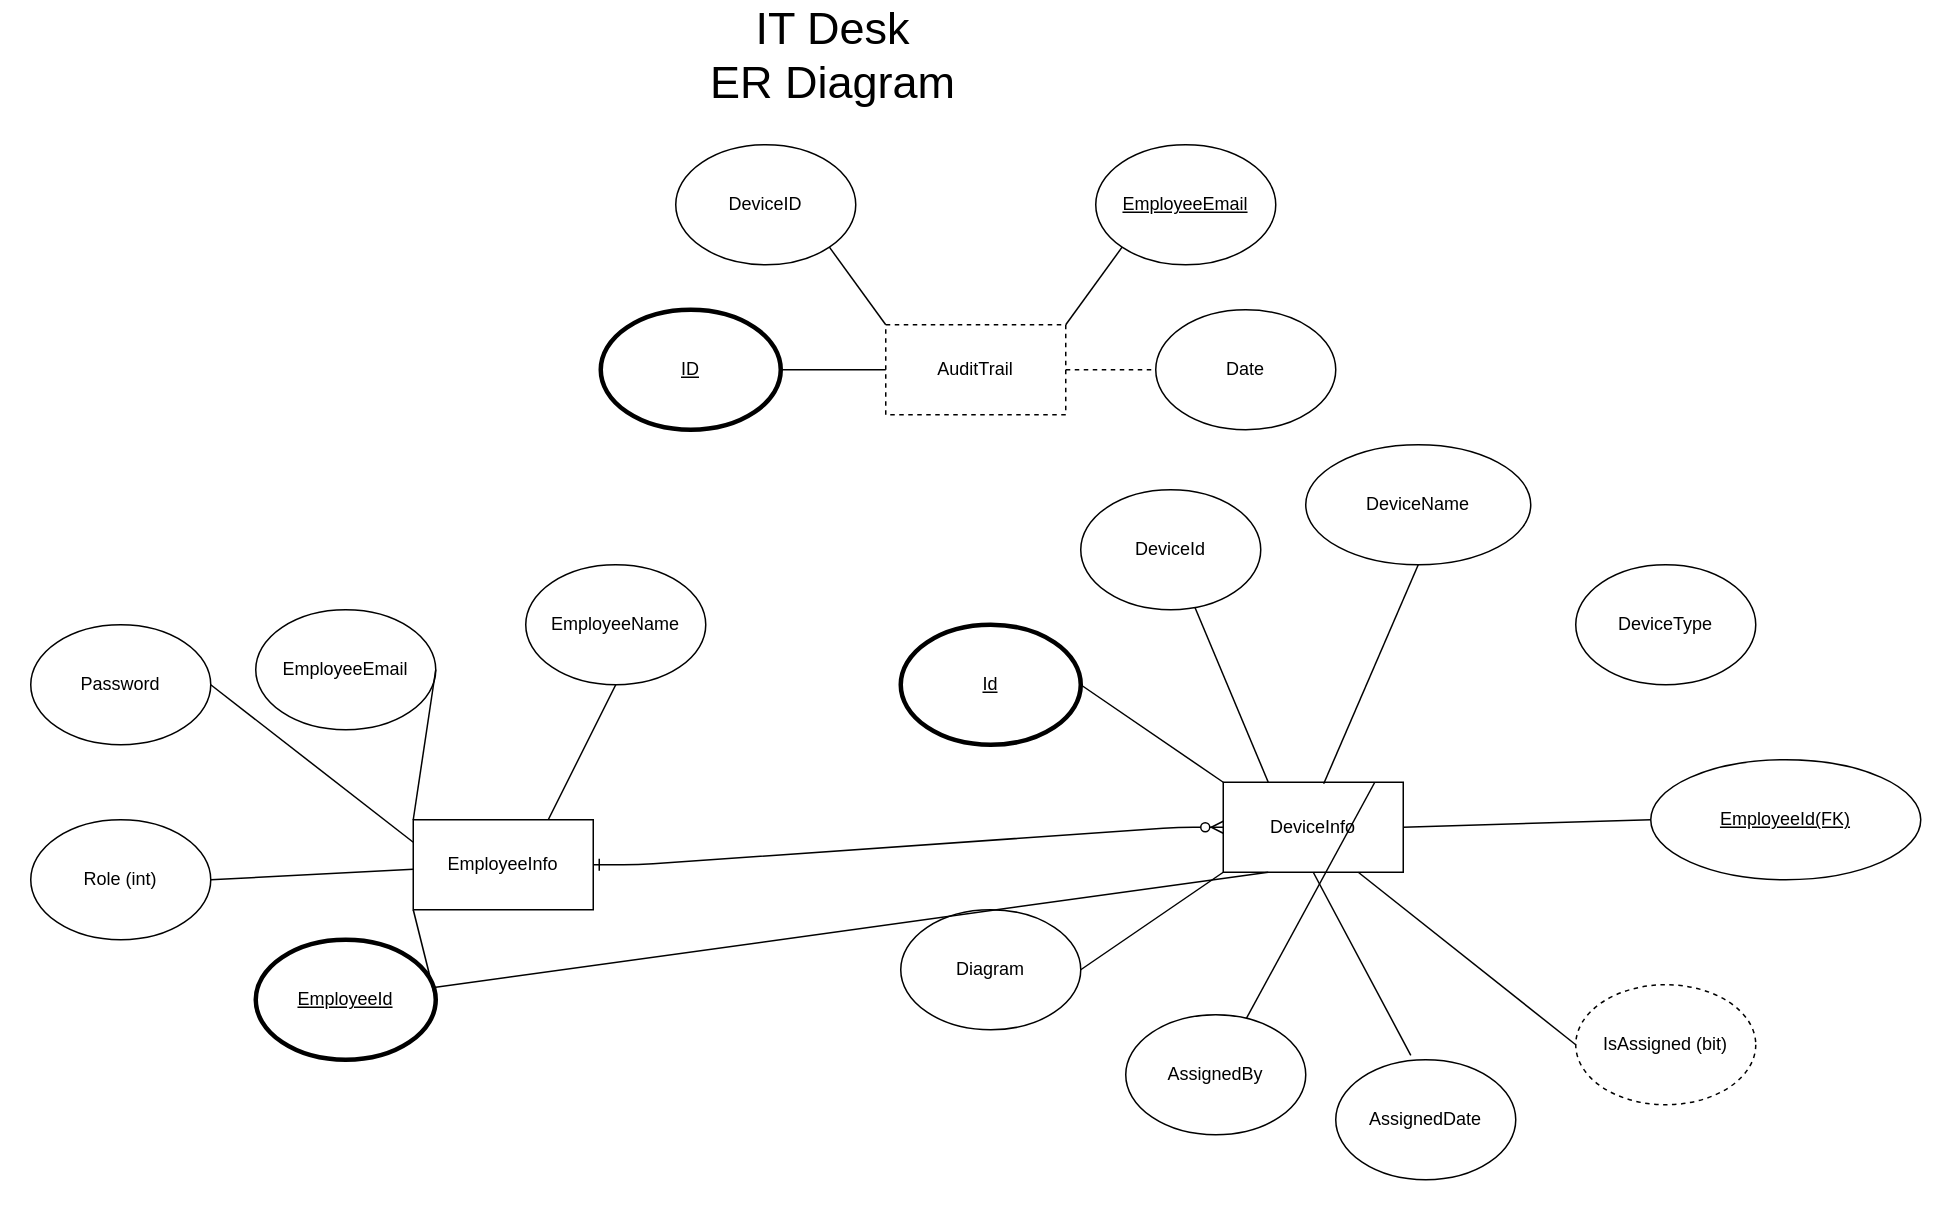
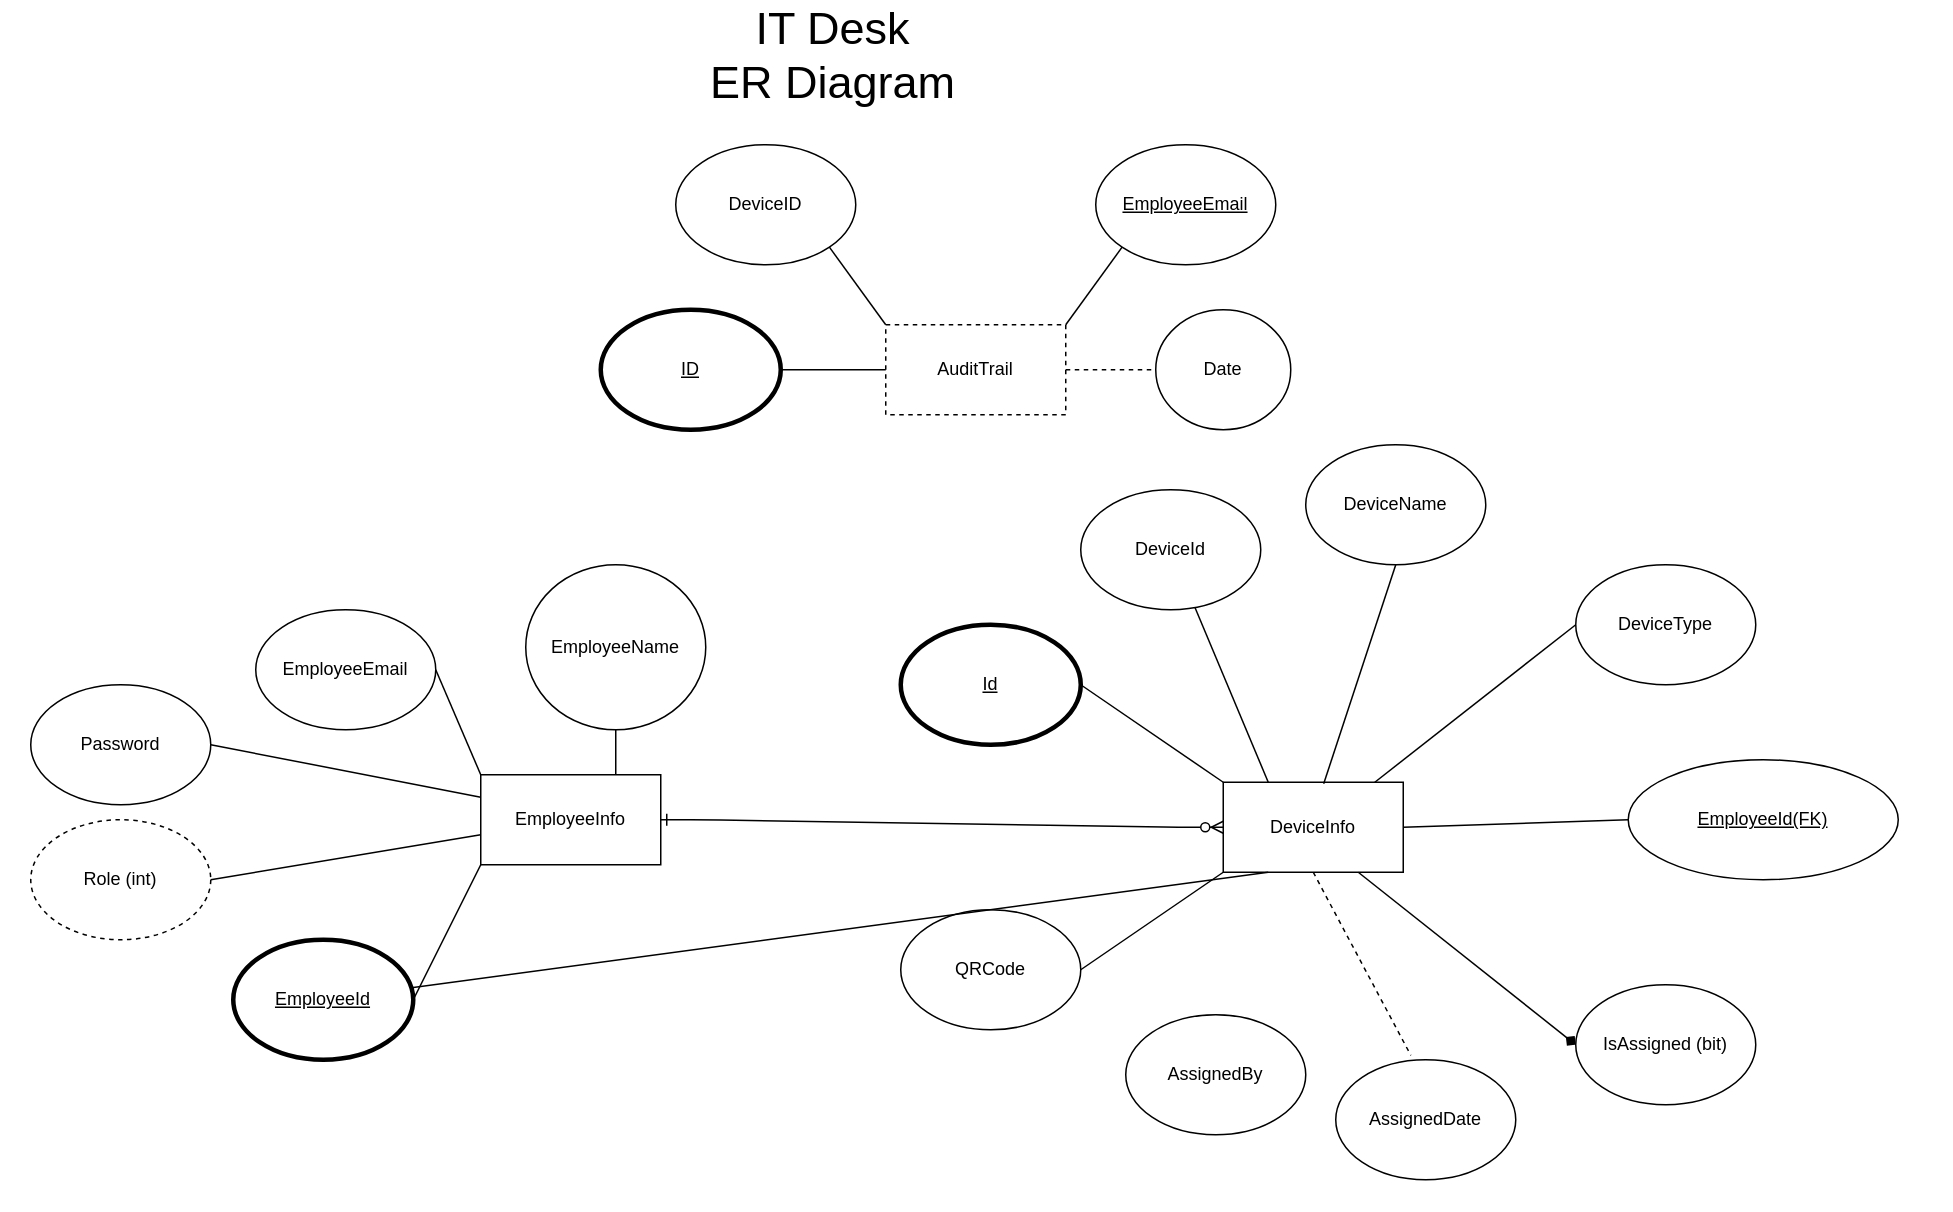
node "Date": size 180x120 -> 135x120
node "DeviceName": size 225x120 -> 180x120
node "EmployeeName": size 180x120 -> 180x165
node "Password": moved (121, 685) -> (121, 745)
node "EmployeeId(FK)": moved (1786, 820) -> (1763, 820)
node "EmployeeInfo": moved (503, 865) -> (571, 820)
node "Role (int)": style solid -> dashed
edge "DeviceInfo" -- "AssignedBy": now "DeviceInfo" -- "DeviceType"
edge "DeviceInfo" -- "AssignedDate": style solid -> dashed
node "Diagram": label "Diagram" -> "QRCode"
node "EmployeeId": moved (346, 1000) -> (323, 1000)
edge "DeviceInfo" -- "IsAssigned (bit)": arrowhead none -> diamond
node "IsAssigned (bit)": style dashed -> solid
